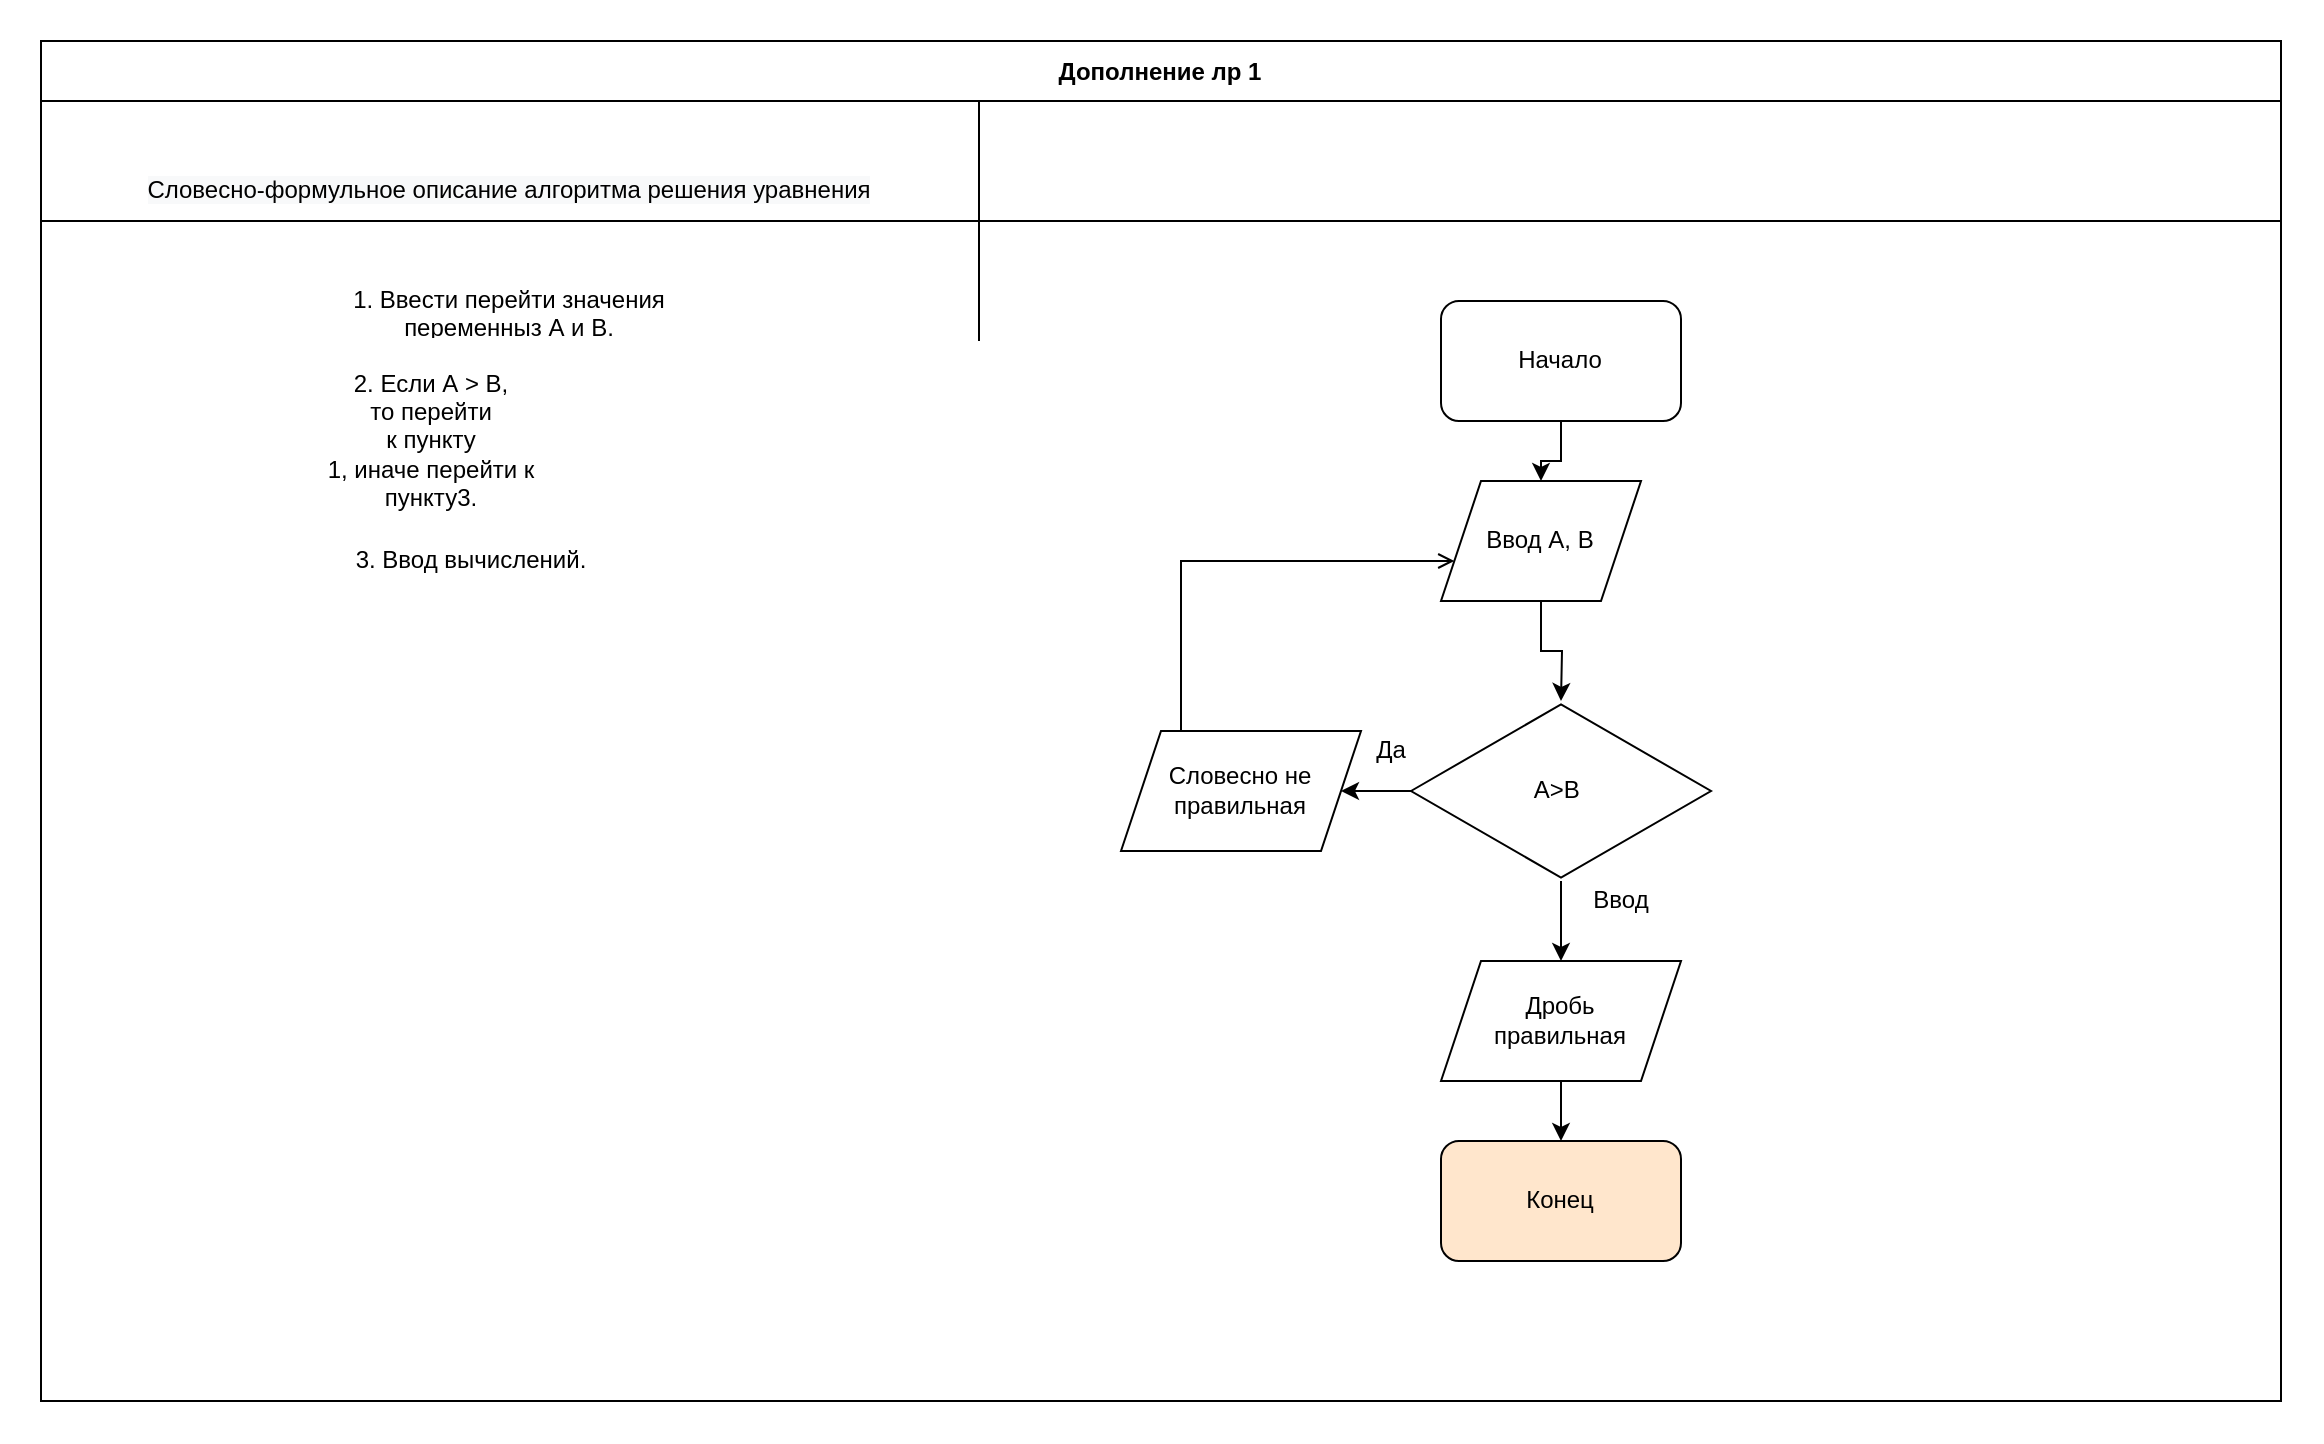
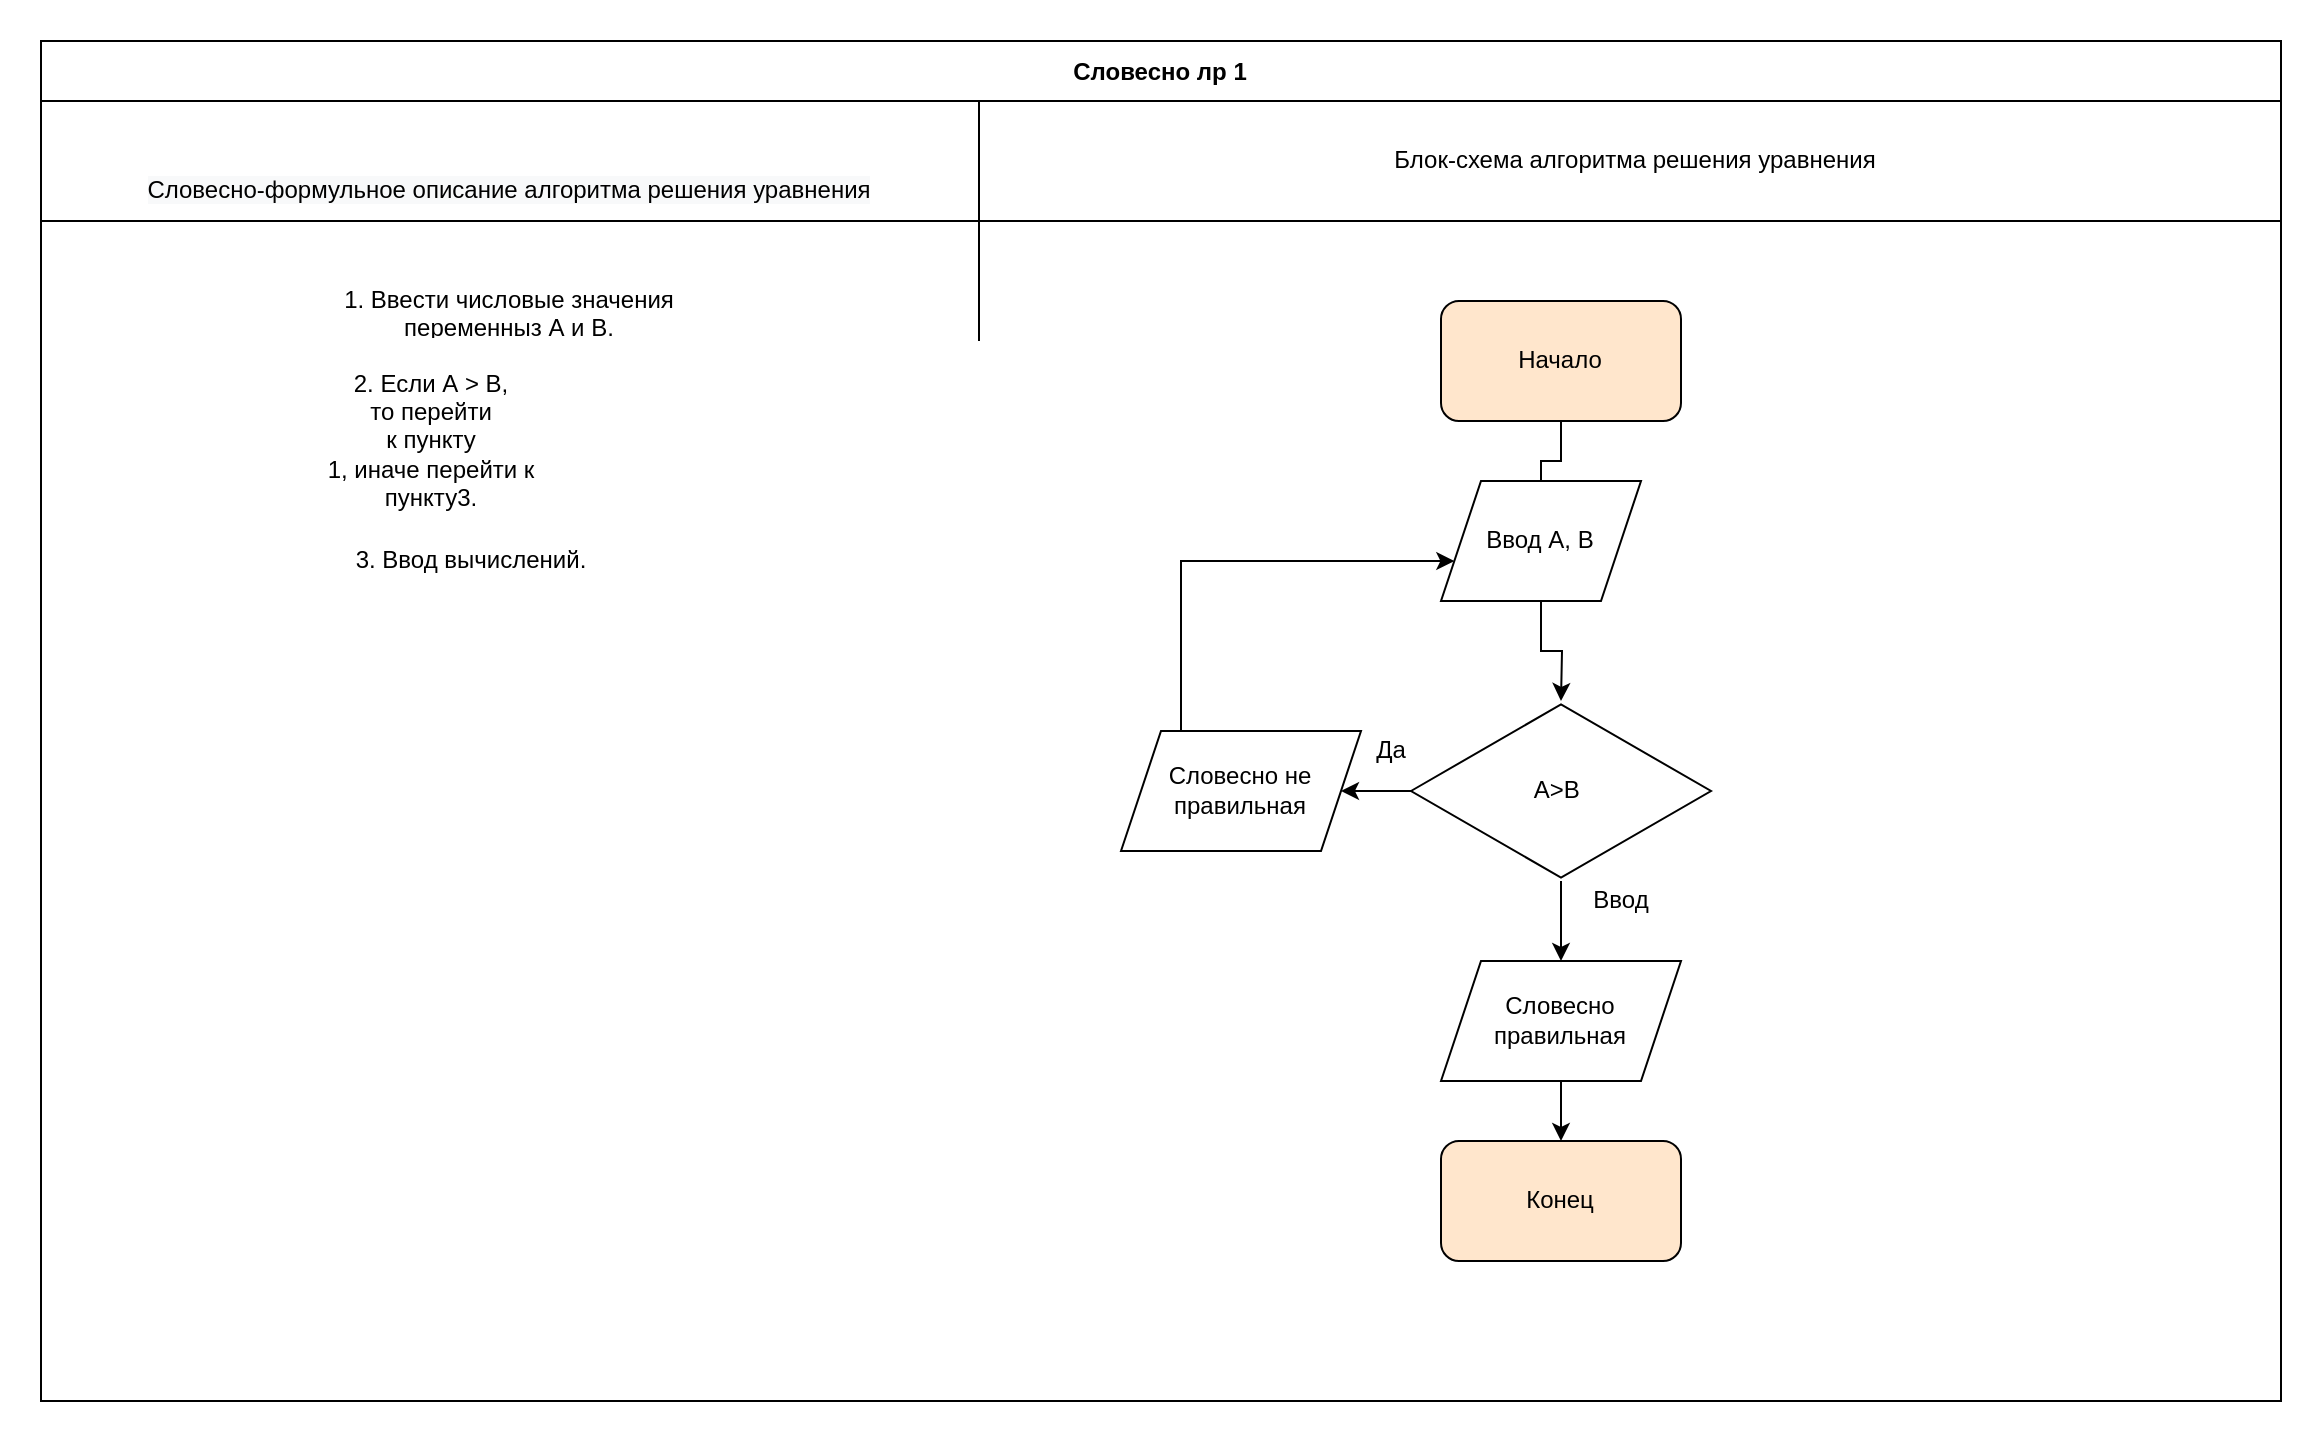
node "Дополнение лр 1": label "Дополнение лр 1" -> "Словесно лр 1"
node "Блок-схема алгоритма решения уравнения": added
node "1. Ввести перейти значения переменныз А и В.": label "1. Ввести перейти значения переменныз А и В." -> "1. Ввести числовые значения переменныз А и В."
node "Начало": fillcolor #ffffff -> #ffe6cc
edge "Начало" -> "Ввод A, B": arrowhead classic -> none
edge "Словесно не правильная" -> "Ввод A, B": arrowhead open -> classic
node "Дробь правильная": label "Дробь правильная" -> "Словесно правильная"
